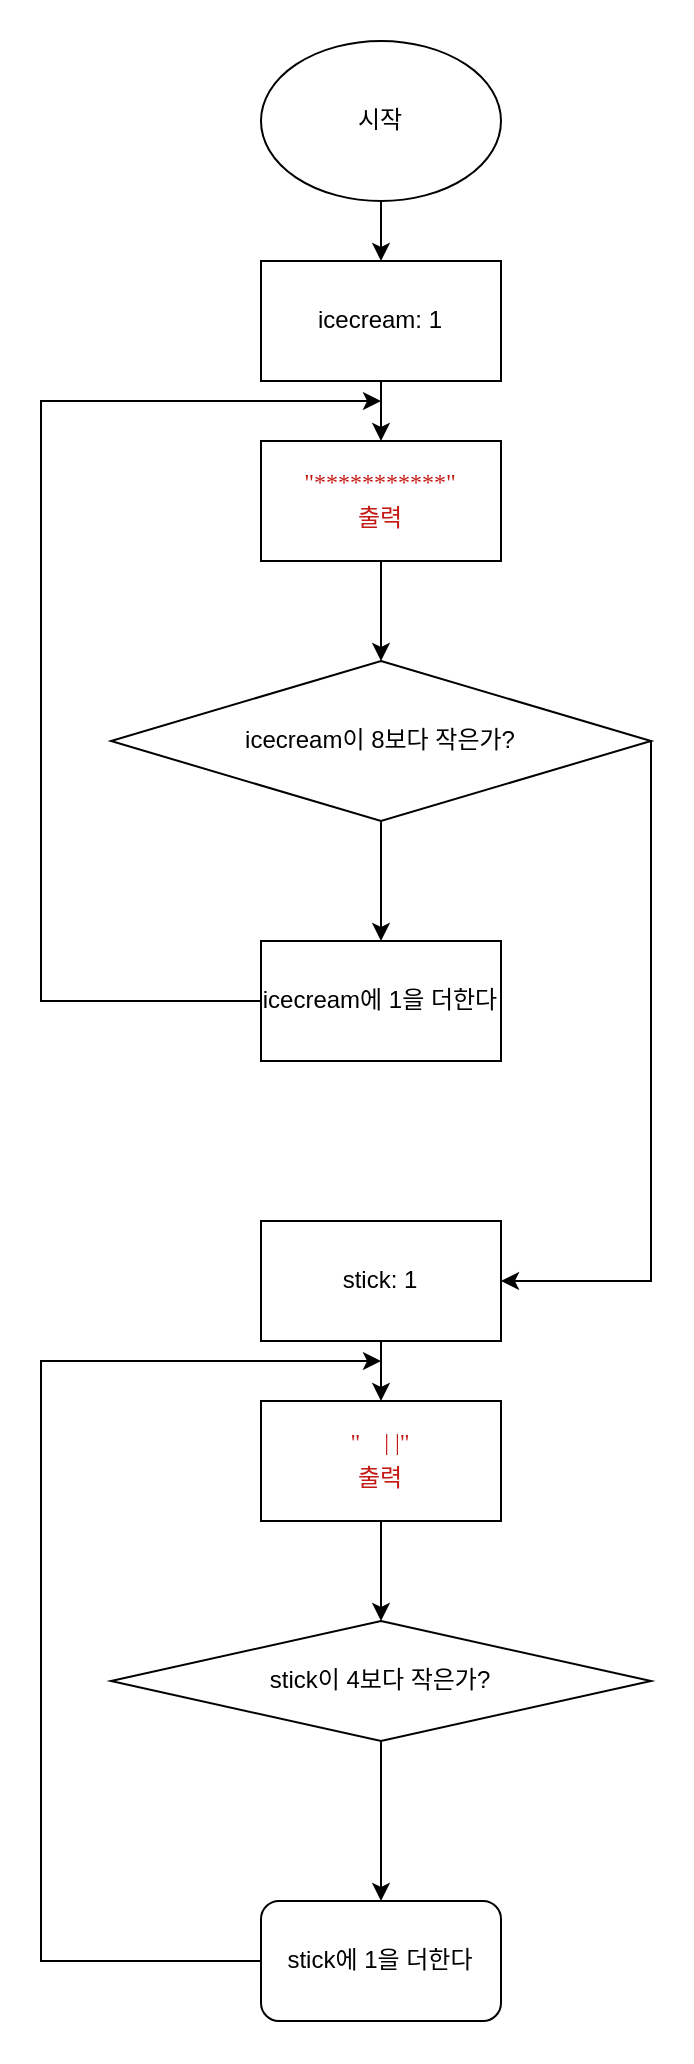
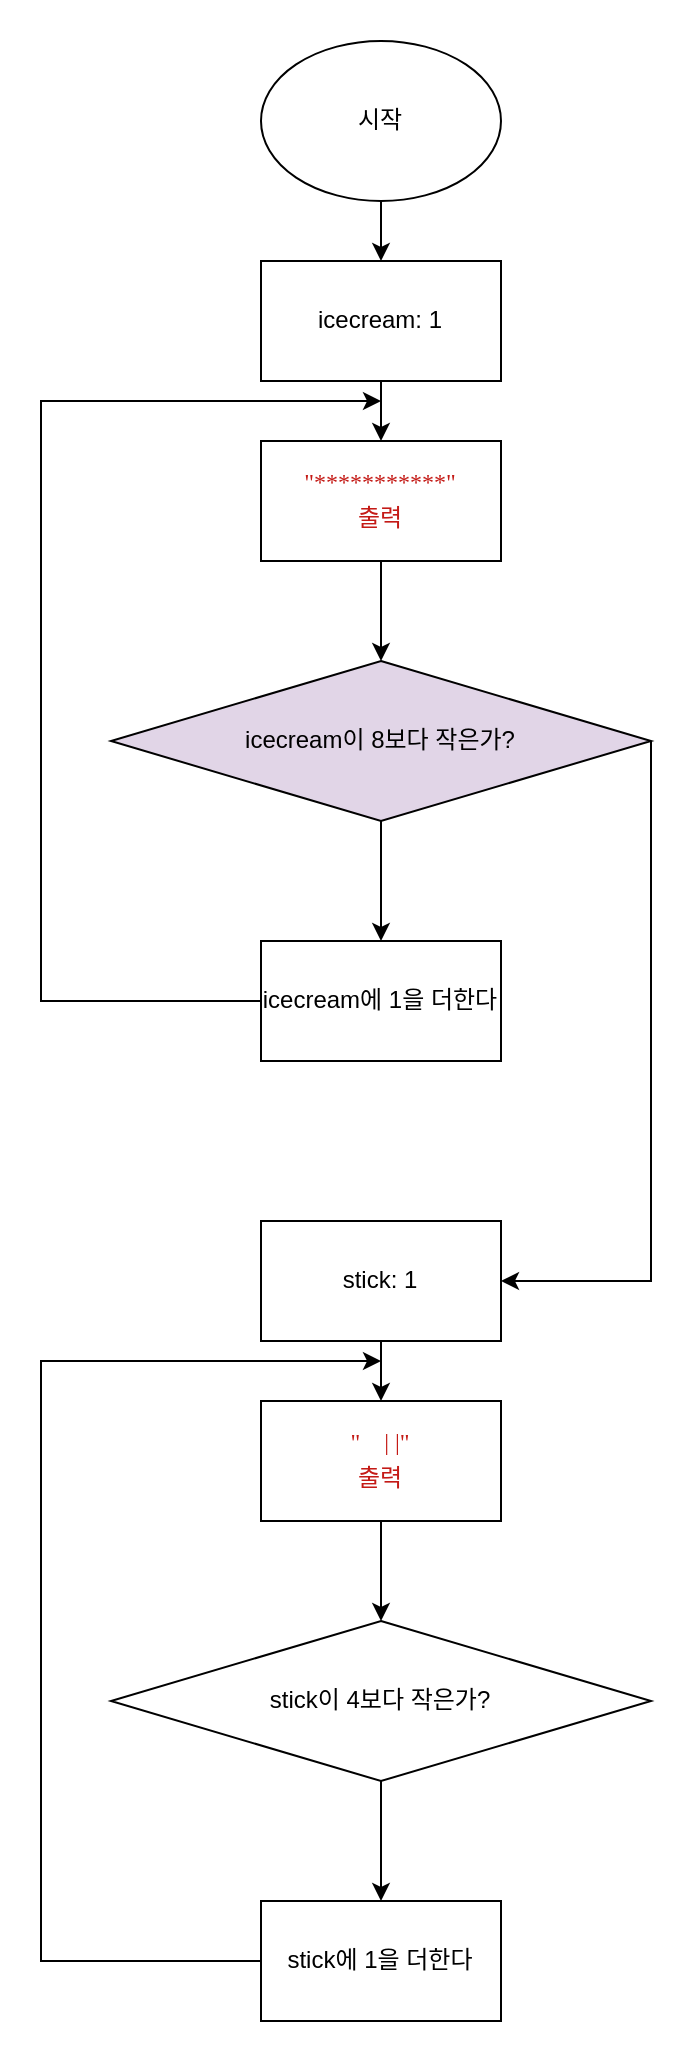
node "icecream이 8보다 작은가?": fillcolor #ffffff -> #e1d5e7
node "stick이 4보다 작은가?": size 540x120 -> 540x160
node "stick에 1을 더한다": shape rounded rectangle -> rectangle
